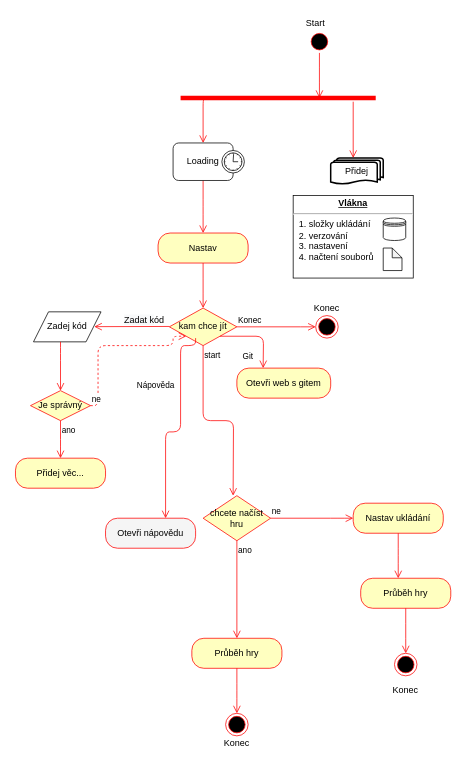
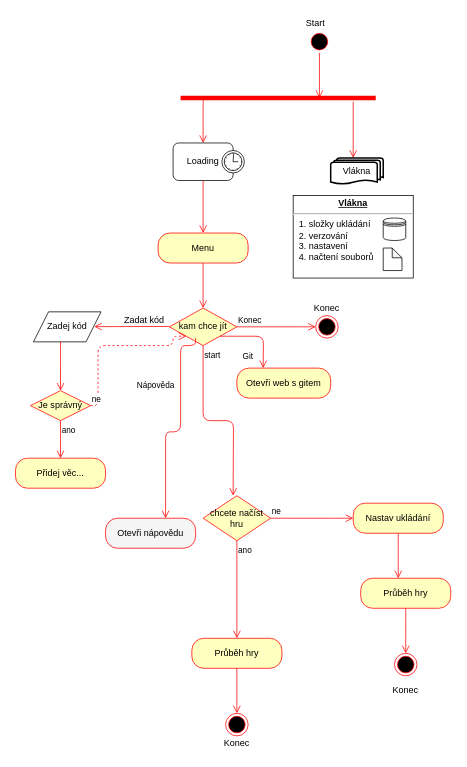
node "Přidej": label "Přidej" -> "Vlákna"
node "Nastav": label "Nastav" -> "Menu"
